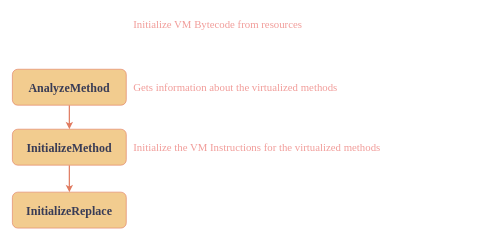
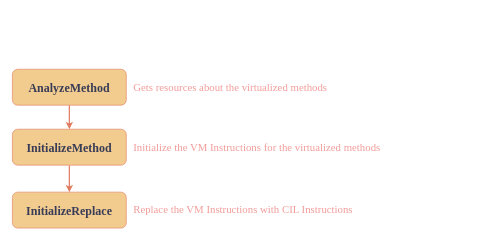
node "Initialize VM Bytecode from resources": removed
node "Gets information about the virtualized methods": label "Gets information about the virtualized methods" -> "Gets resources about the virtualized methods"
node "Replace the VM Instructions with CIL Instructions": added
